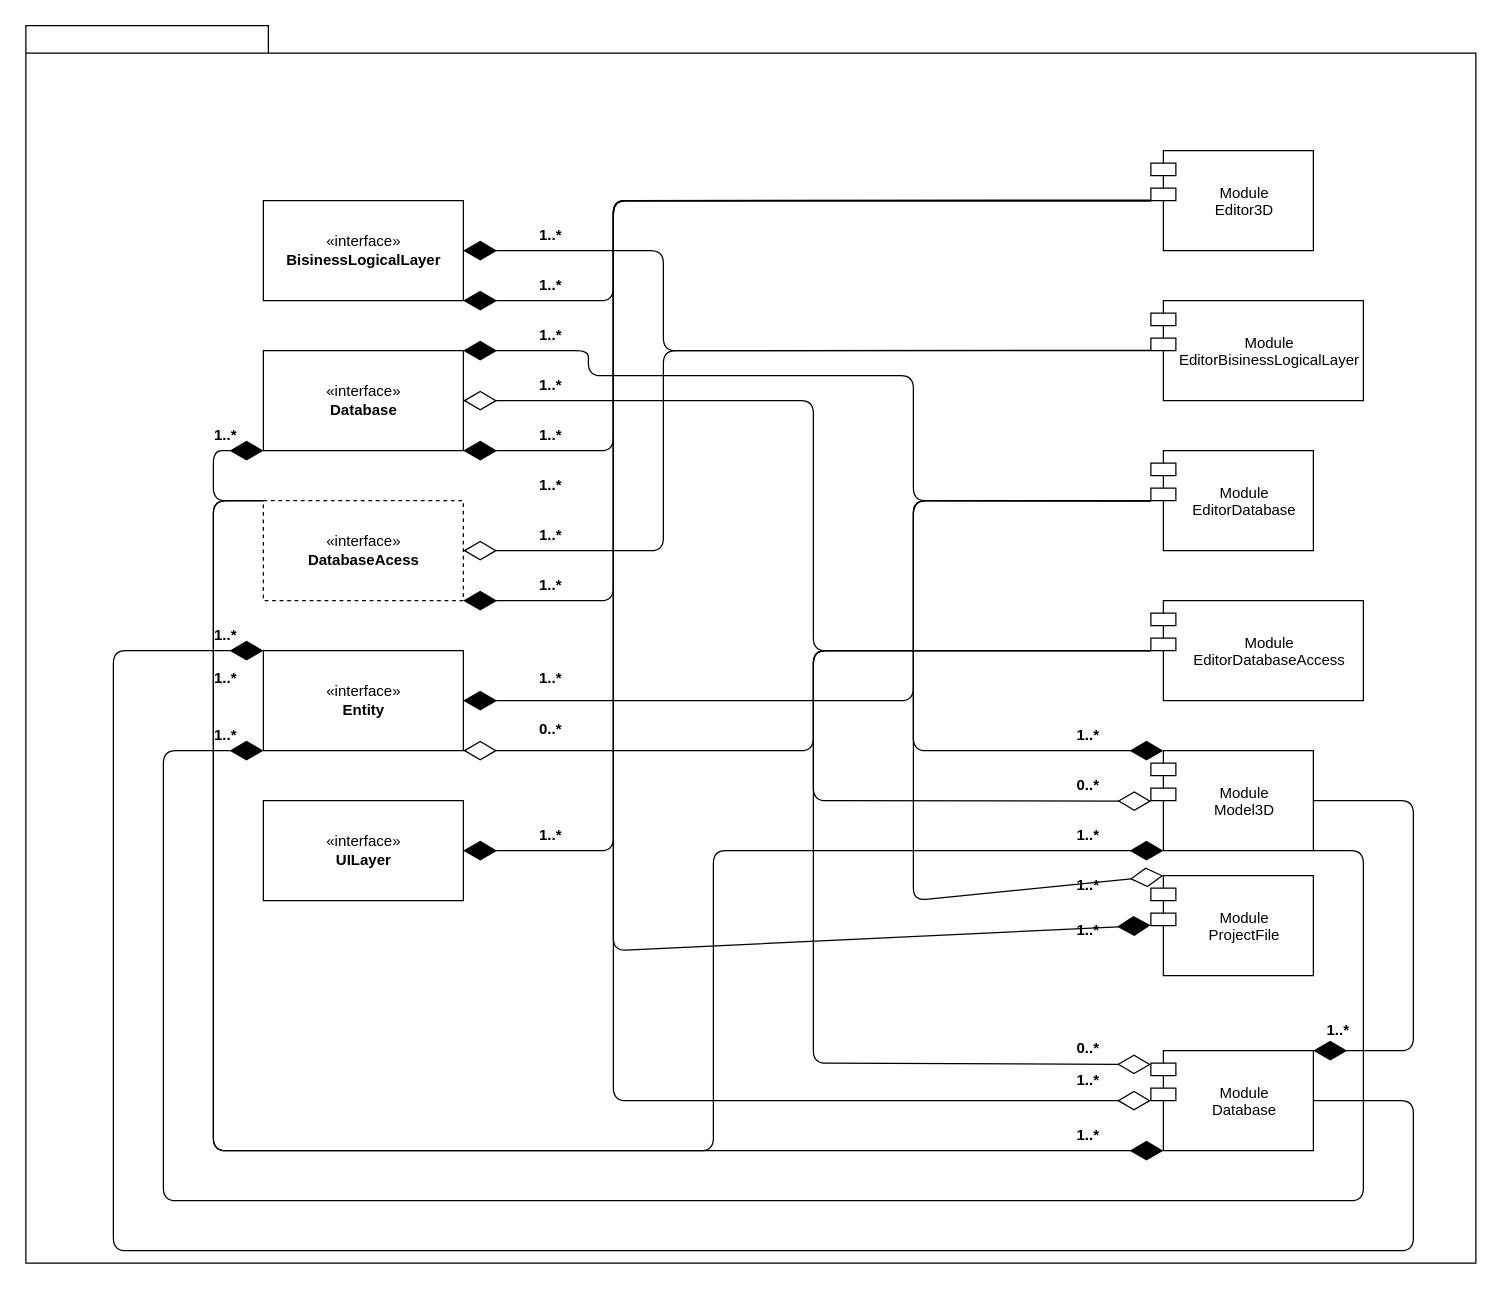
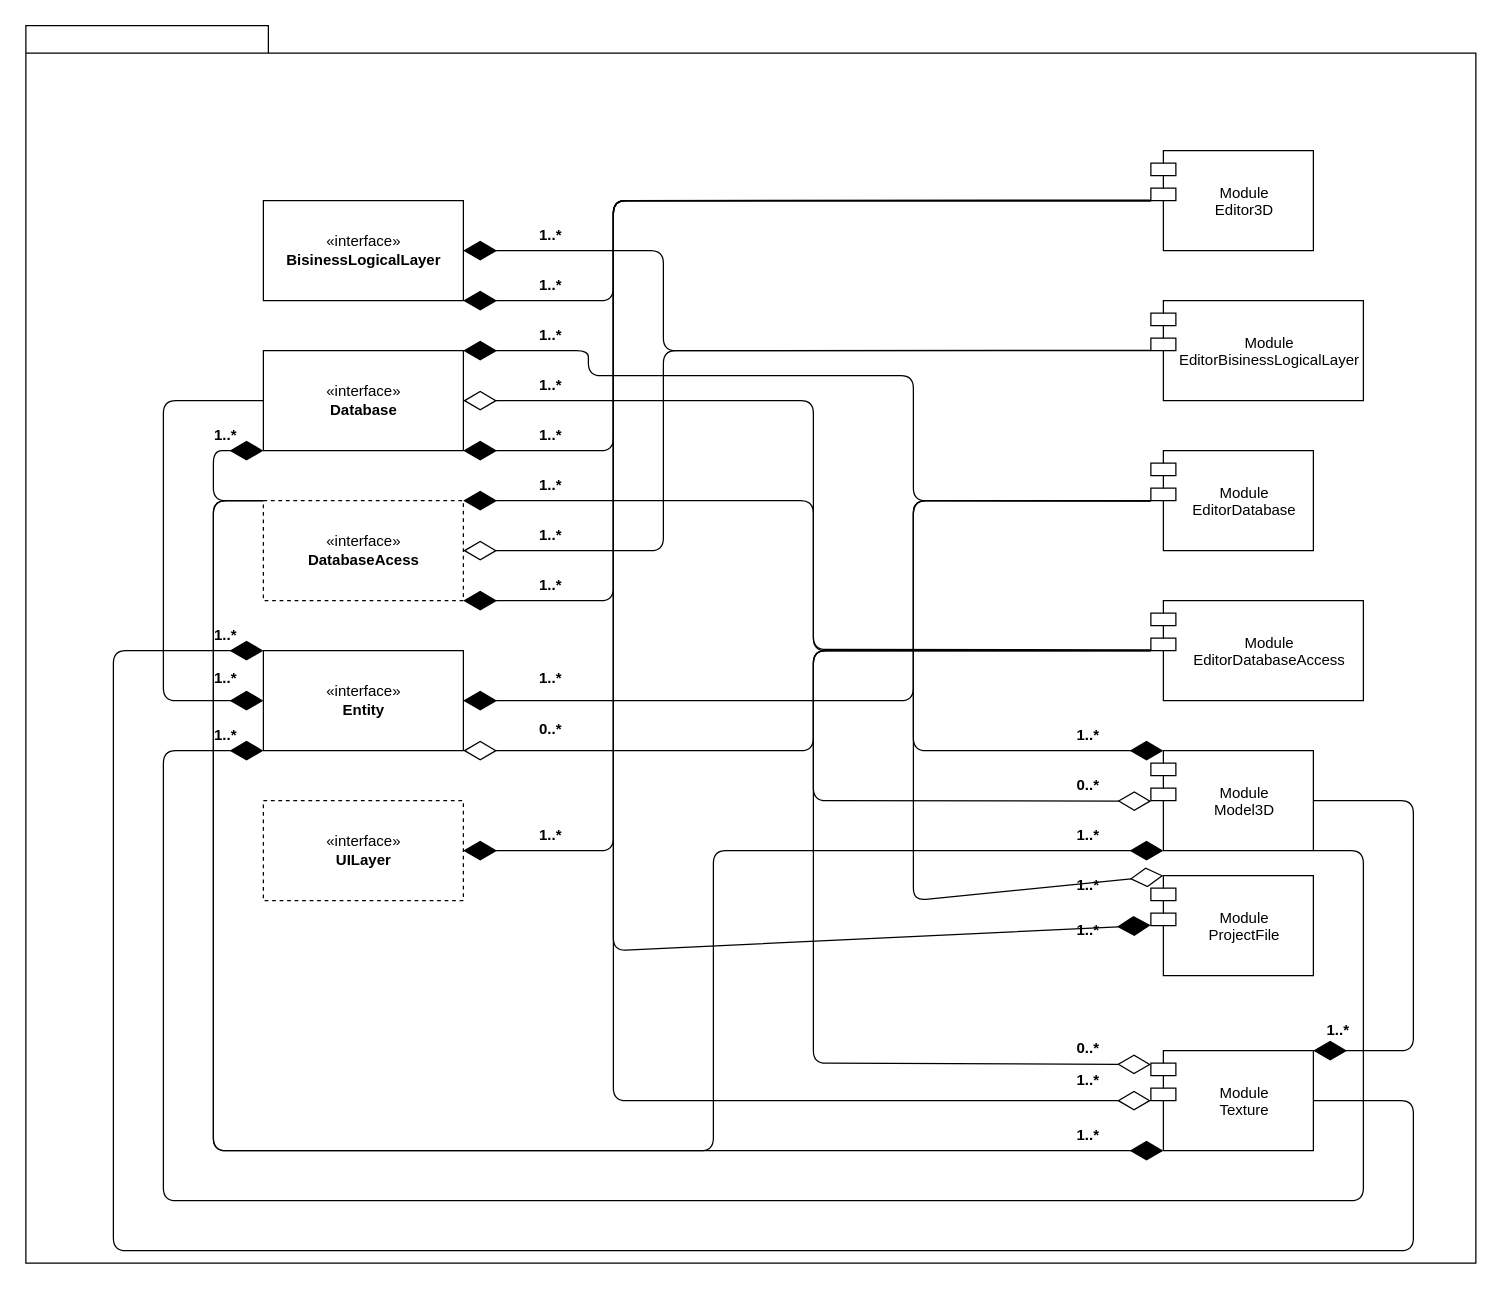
edge "Module EditorDatabaseAccess" -> "«interface» DatabaseAcess": added
edge "«interface» Database" -> "«interface» Entity": added
node "«interface» UILayer": style solid -> dashed
node "Module Database": label "Module Database" -> "Module Texture"
